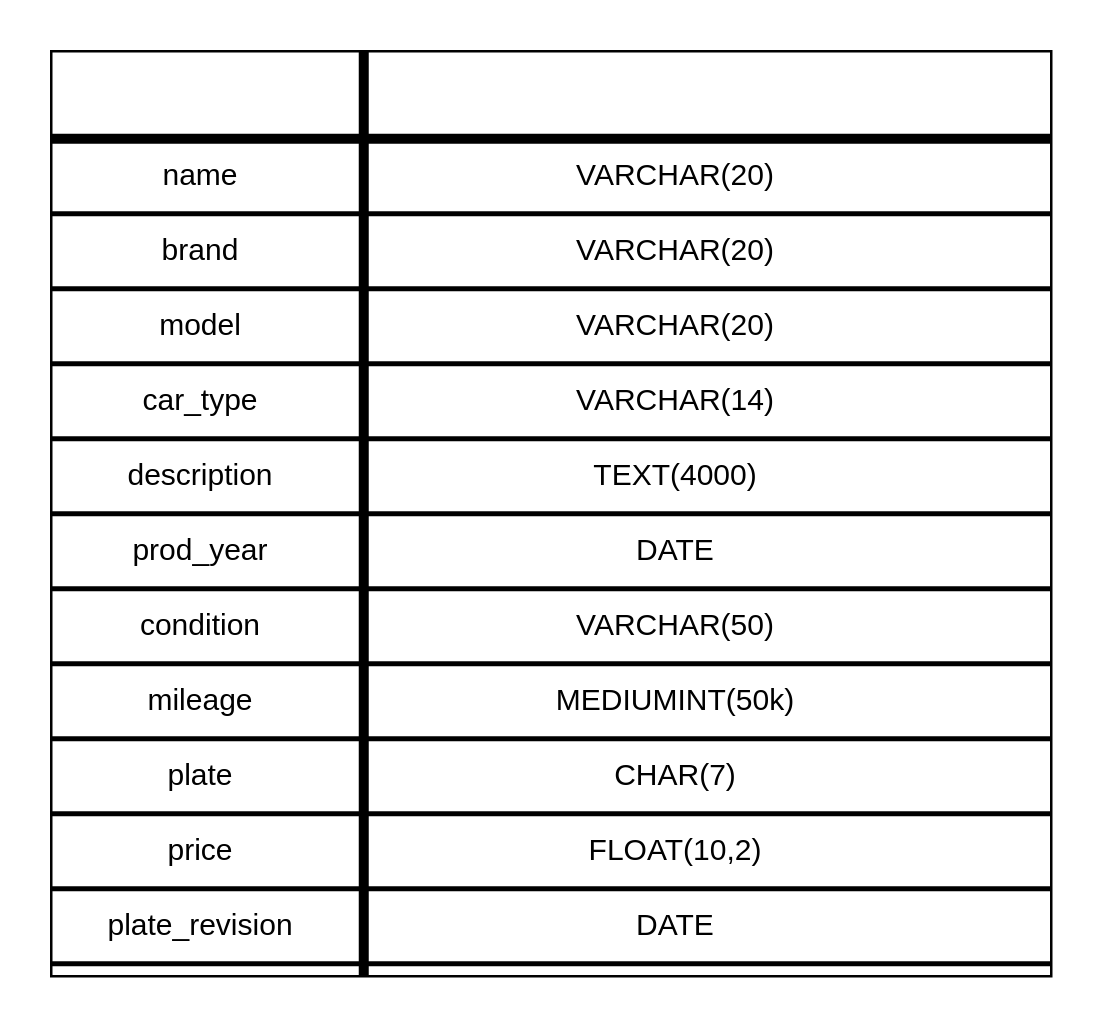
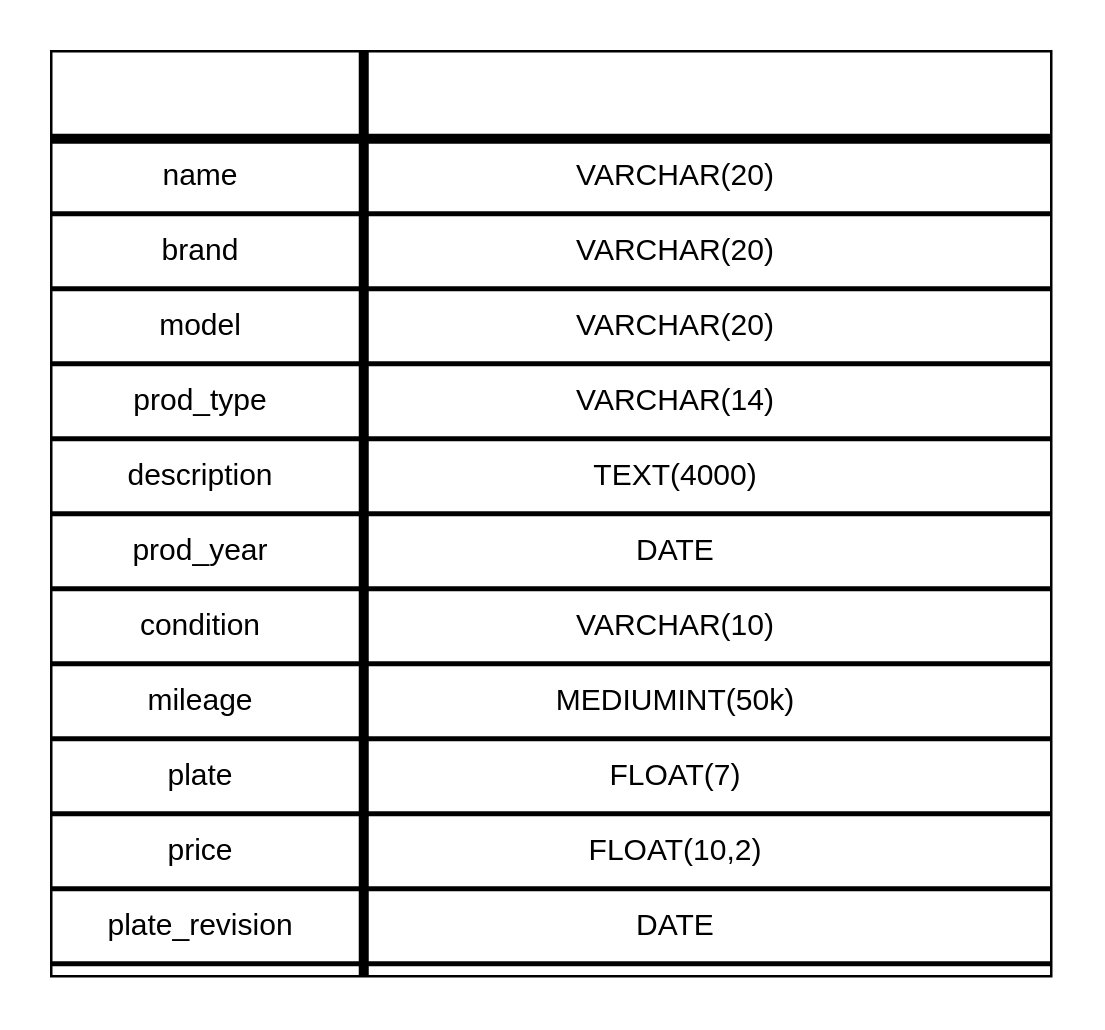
node "car_type": label "car_type" -> "prod_type"
node "VARCHAR(50)": label "VARCHAR(50)" -> "VARCHAR(10)"
node "CHAR(7)": label "CHAR(7)" -> "FLOAT(7)"
